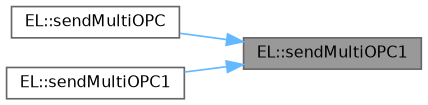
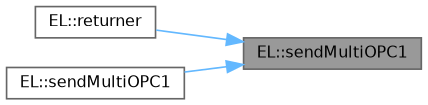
node "EL::sendMultiOPC": label "EL::sendMultiOPC" -> "EL::returner"
